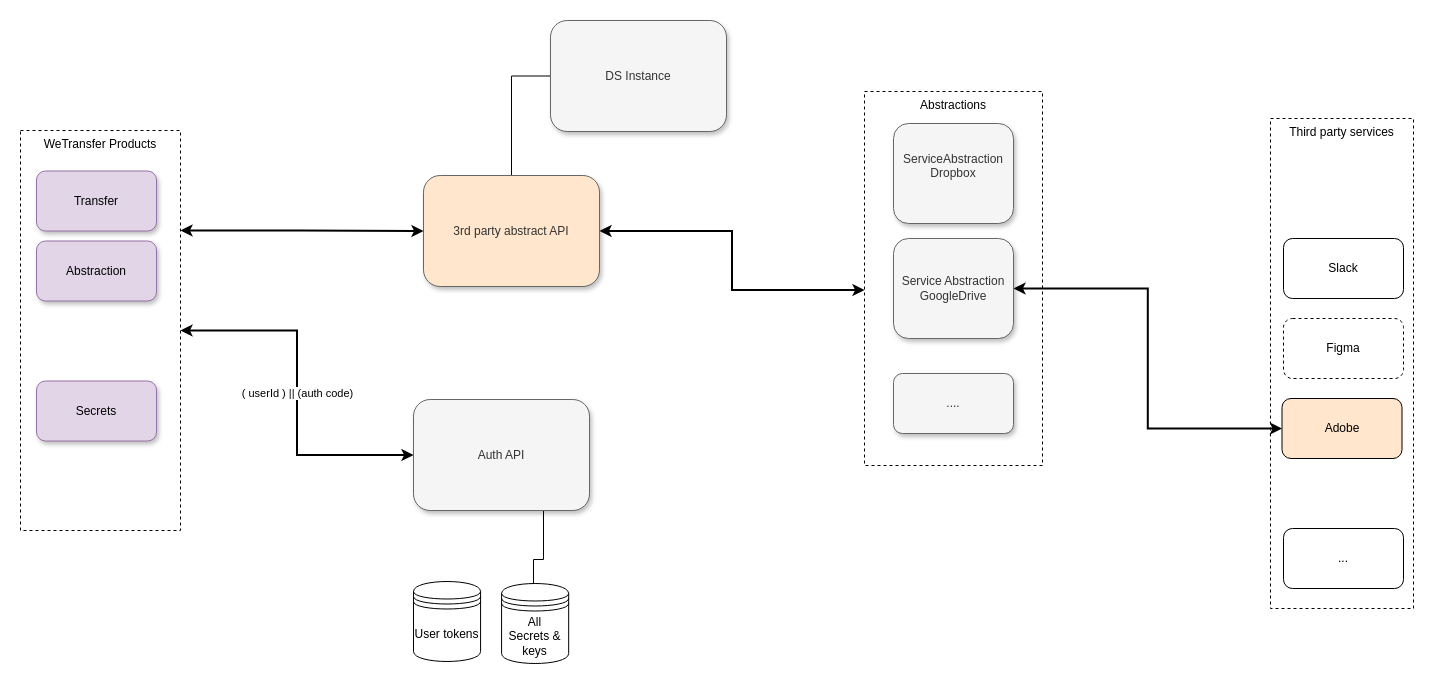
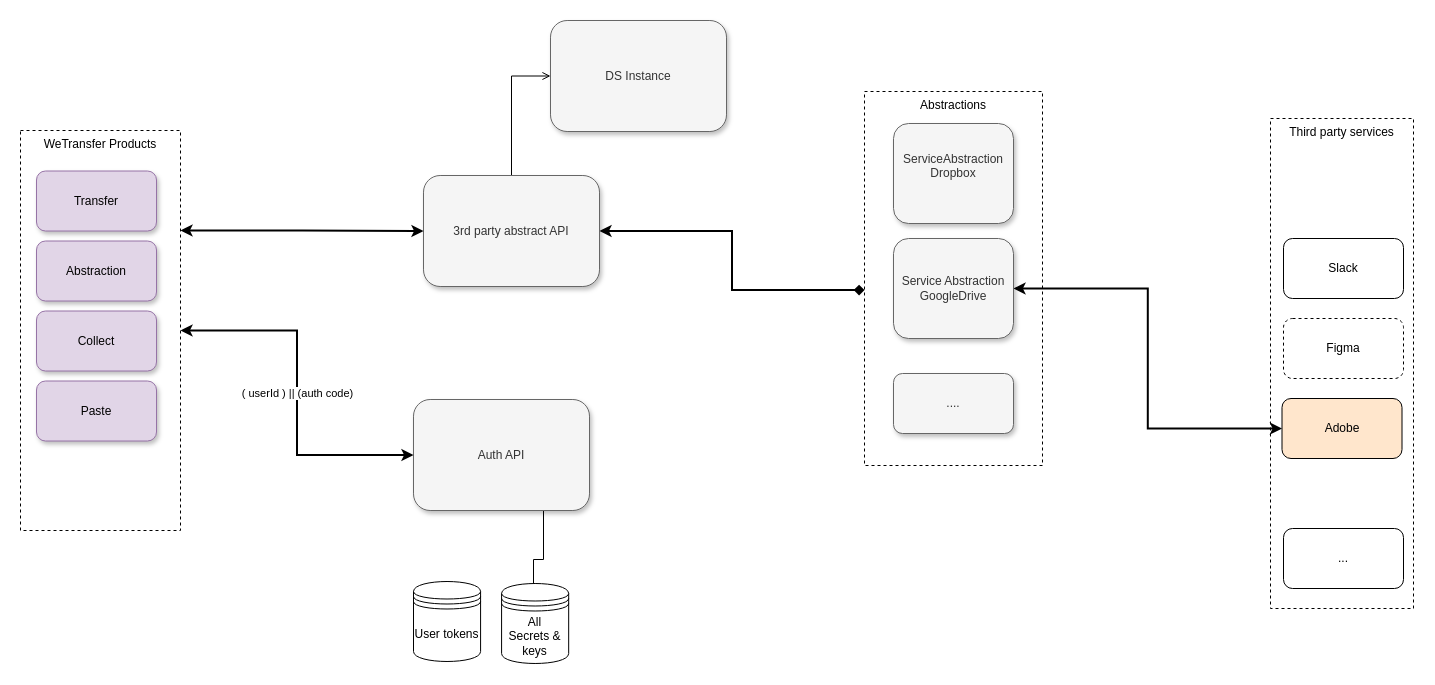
edge "DS Instance" -- "3rd party abstract API": arrowhead none -> open
node "3rd party abstract API": fillcolor #ffe6cc -> #f5f5f5
edge "3rd party abstract API" -- "Abstractions": arrowhead classic -> diamond
node "Collect": added
node "Secrets": label "Secrets" -> "Paste"
